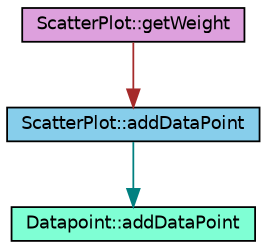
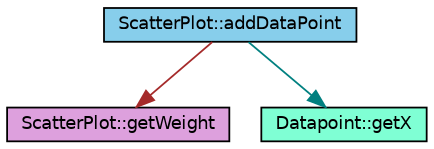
edge "ScatterPlot::getWeight" -> "ScatterPlot::addDataPoint": reversed
node "Datapoint::addDataPoint": label "Datapoint::addDataPoint" -> "Datapoint::getX"
